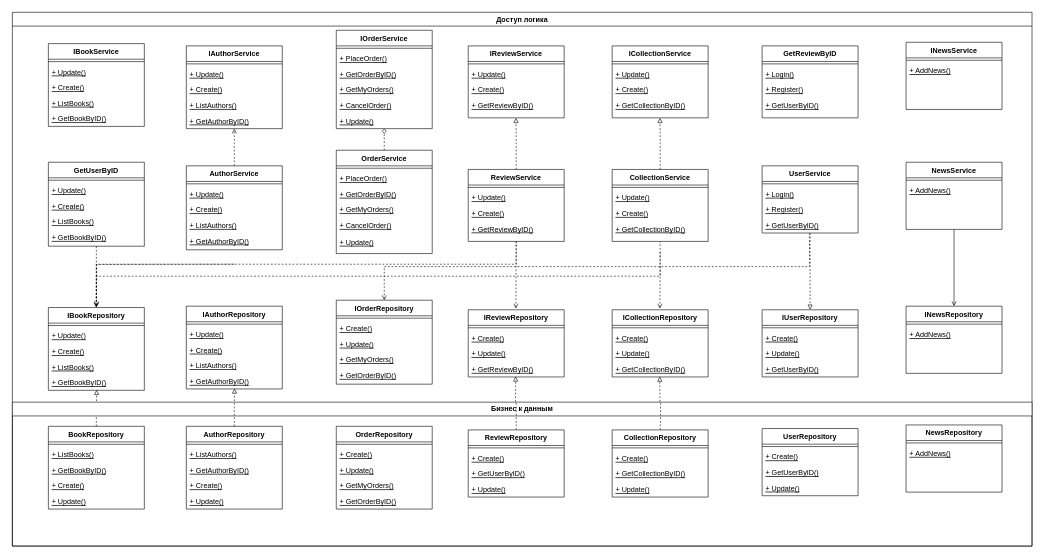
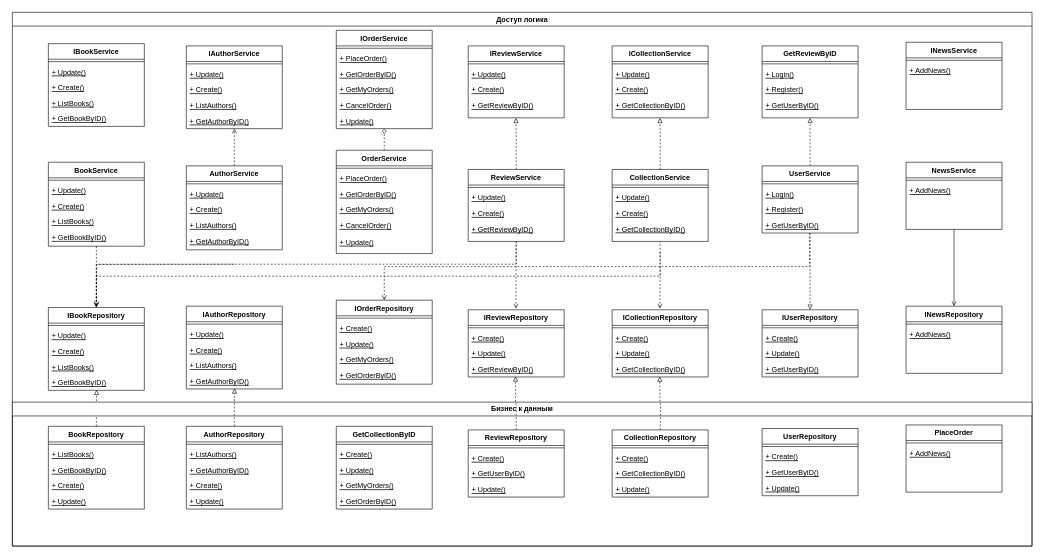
edge "UserService" -> "GetReviewByID": added
node "GetUserByID": label "GetUserByID" -> "BookService"
node "NewsRepository": label "NewsRepository" -> "PlaceOrder"
node "OrderRepository": label "OrderRepository" -> "GetCollectionByID"
